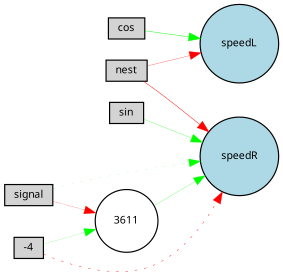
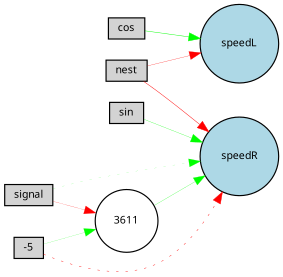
node "-4": label "-4" -> "-5"
